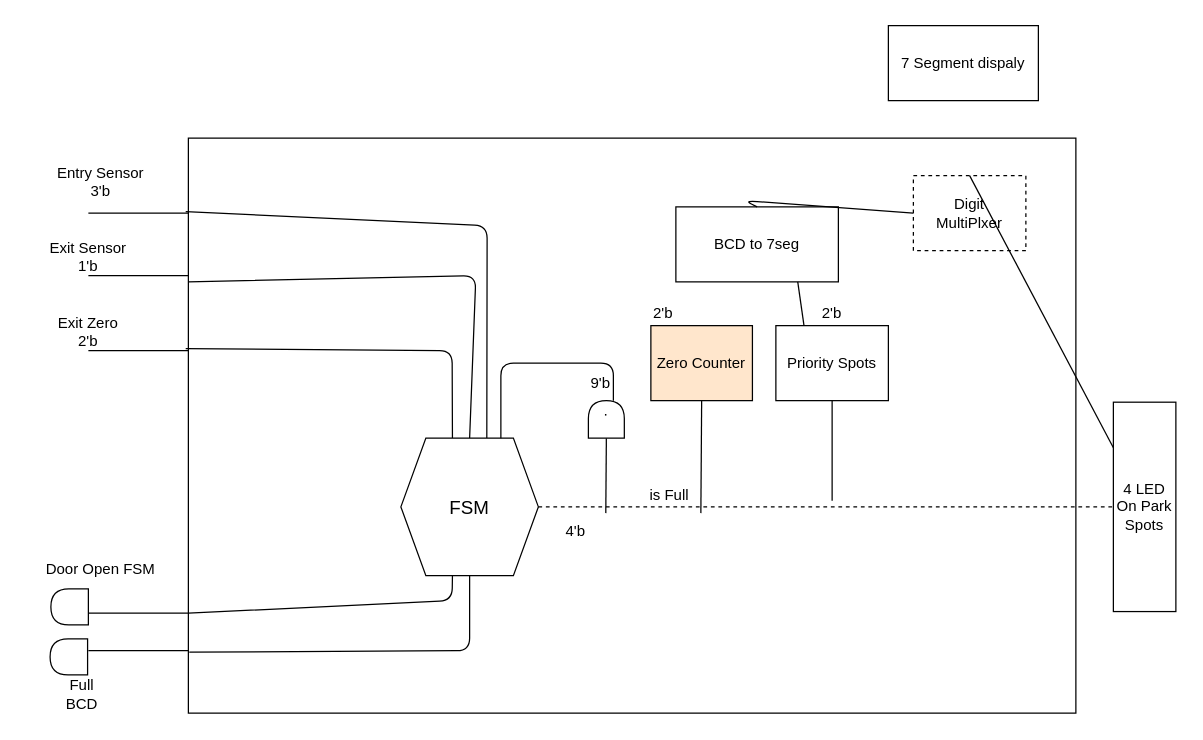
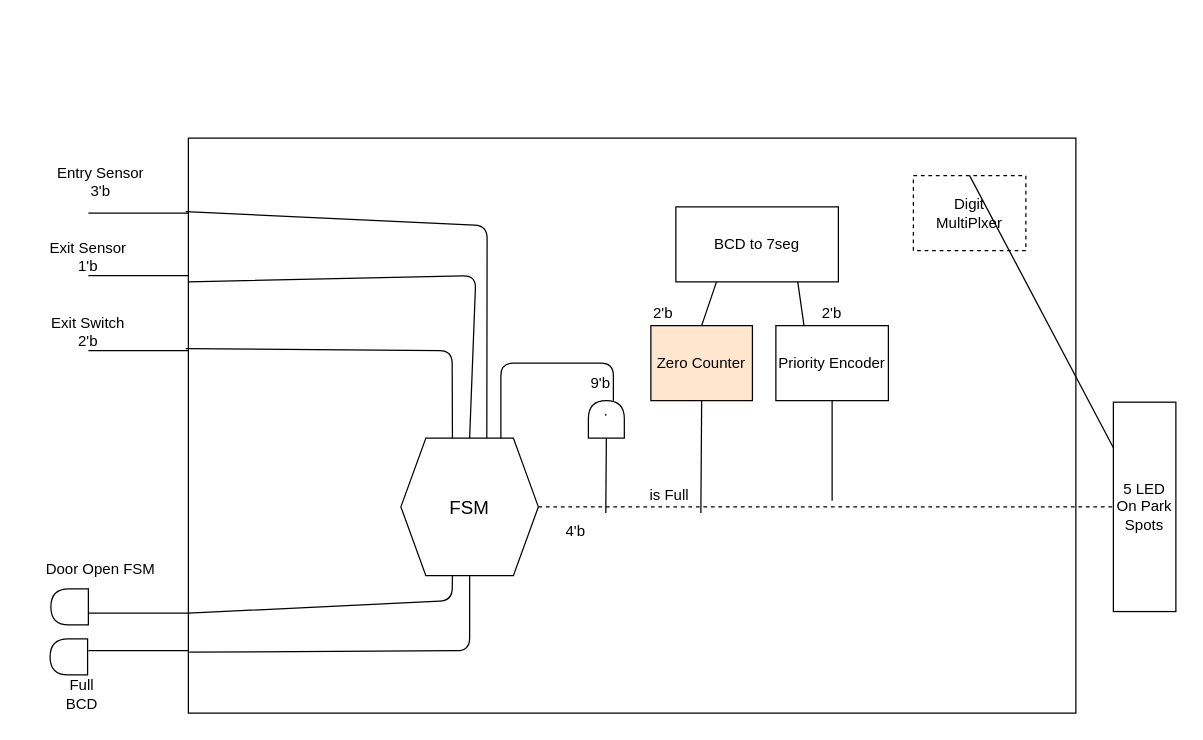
node "7 Segment dispaly": removed
edge "Digit MultiPlxer" -- "BCD to 7seg": removed
edge "BCD to 7seg" -- "Zero Counter": added
node "Exit Zero 2'b": label "Exit Zero 2'b" -> "Exit Switch 2'b"
node "Priority Spots": label "Priority Spots" -> "Priority Encoder"
node "4 LED On Park Spots": label "4 LED On Park Spots" -> "5 LED On Park Spots"
